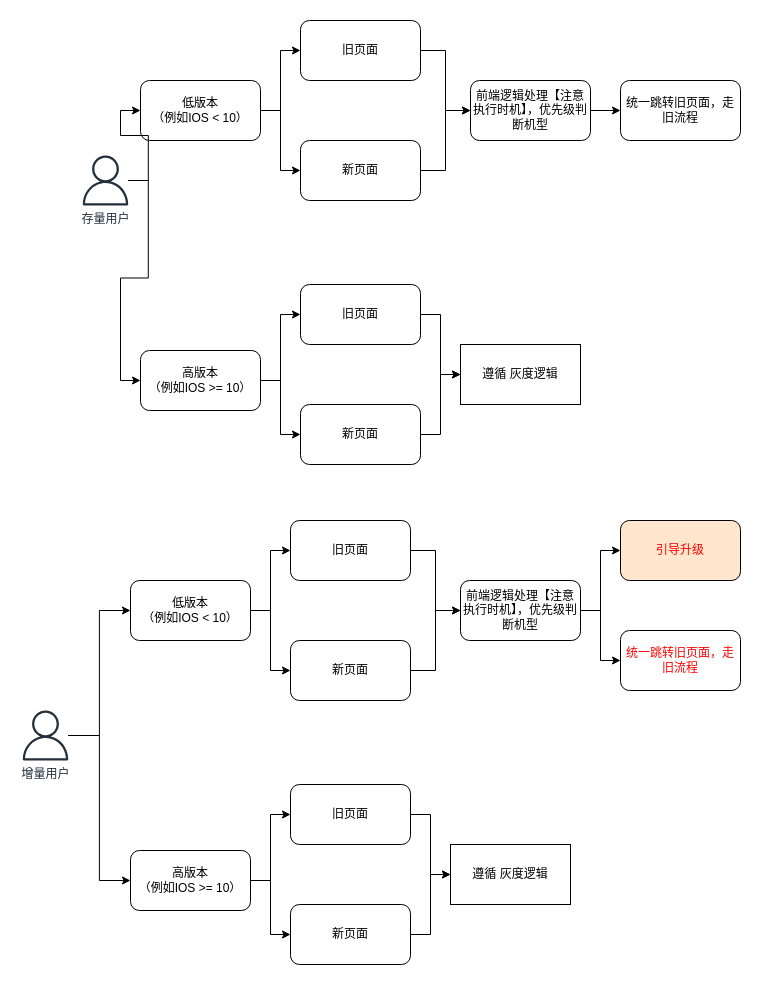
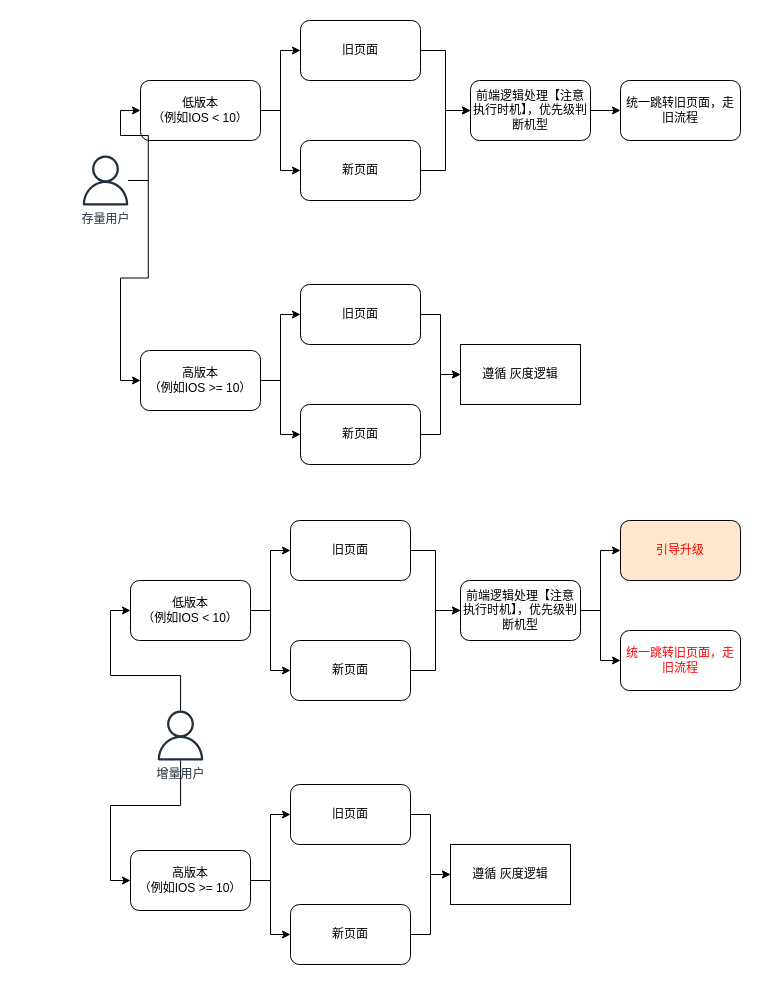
node "增量用户": moved (46, 736) -> (181, 736)
